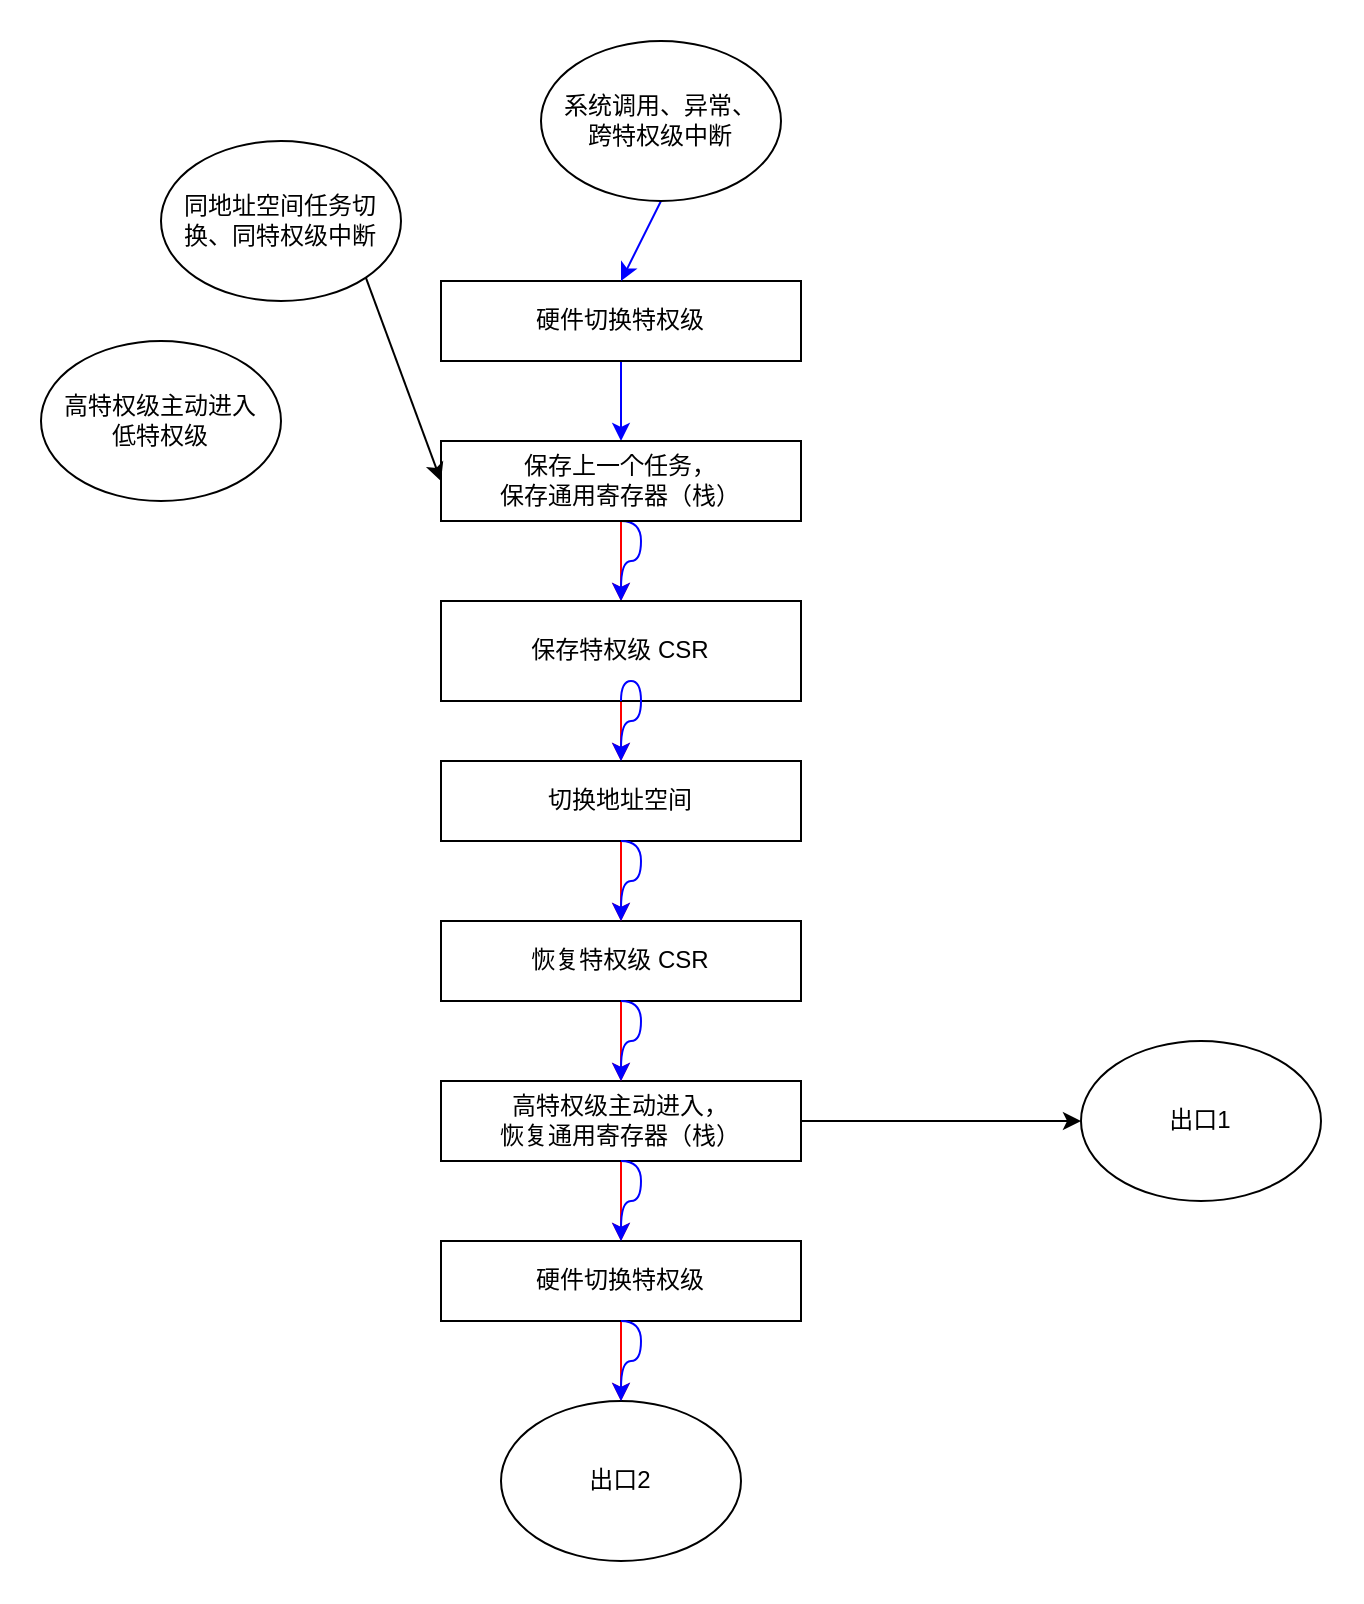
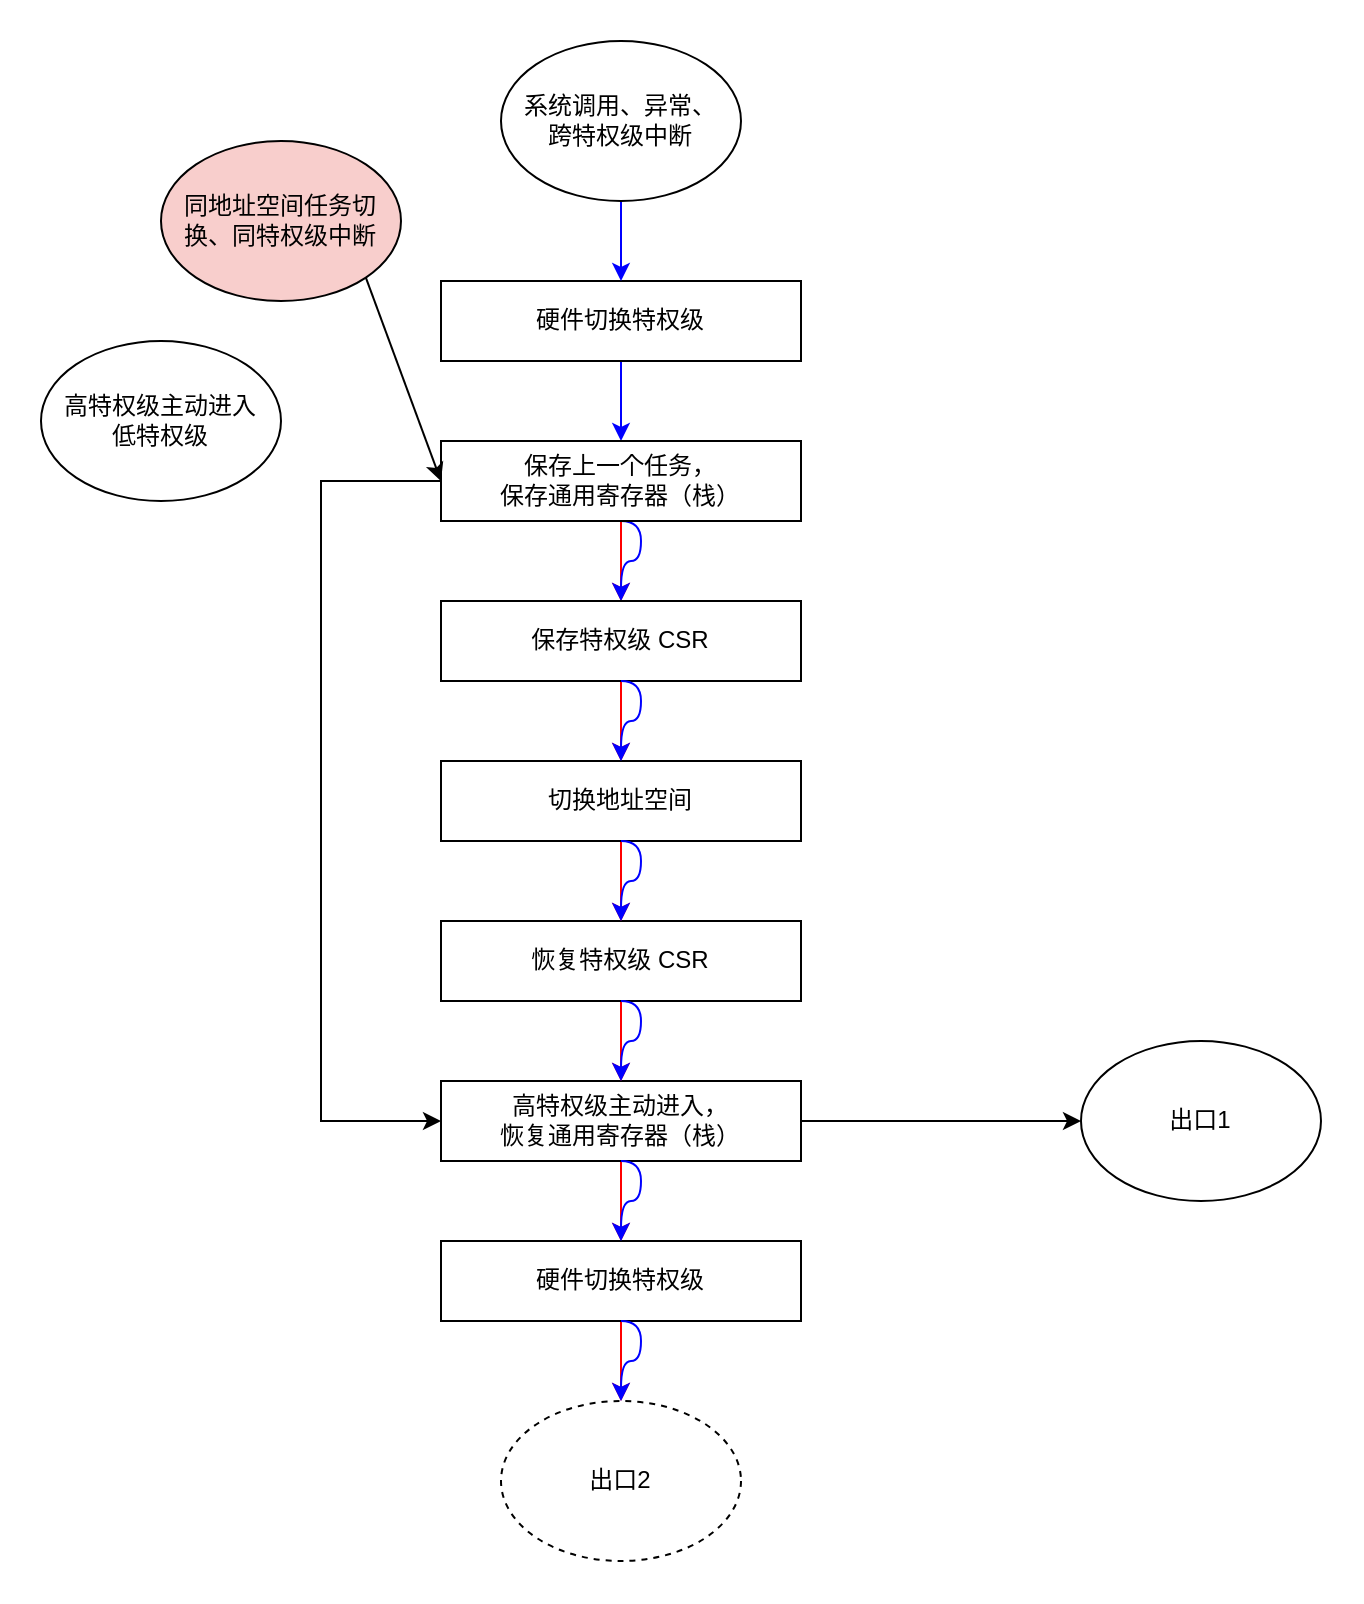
node "系统调用、异常、 跨特权级中断": moved (661, 121) -> (621, 121)
node "同地址空间任务切换、同特权级中断": fillcolor #ffffff -> #f8cecc
node "保存特权级 CSR": size 360x100 -> 360x80
edge "保存上一个任务， 保存通用寄存器（栈）" -> "高特权级主动进入， 恢复通用寄存器（栈）": added
node "出口2": style solid -> dashed
